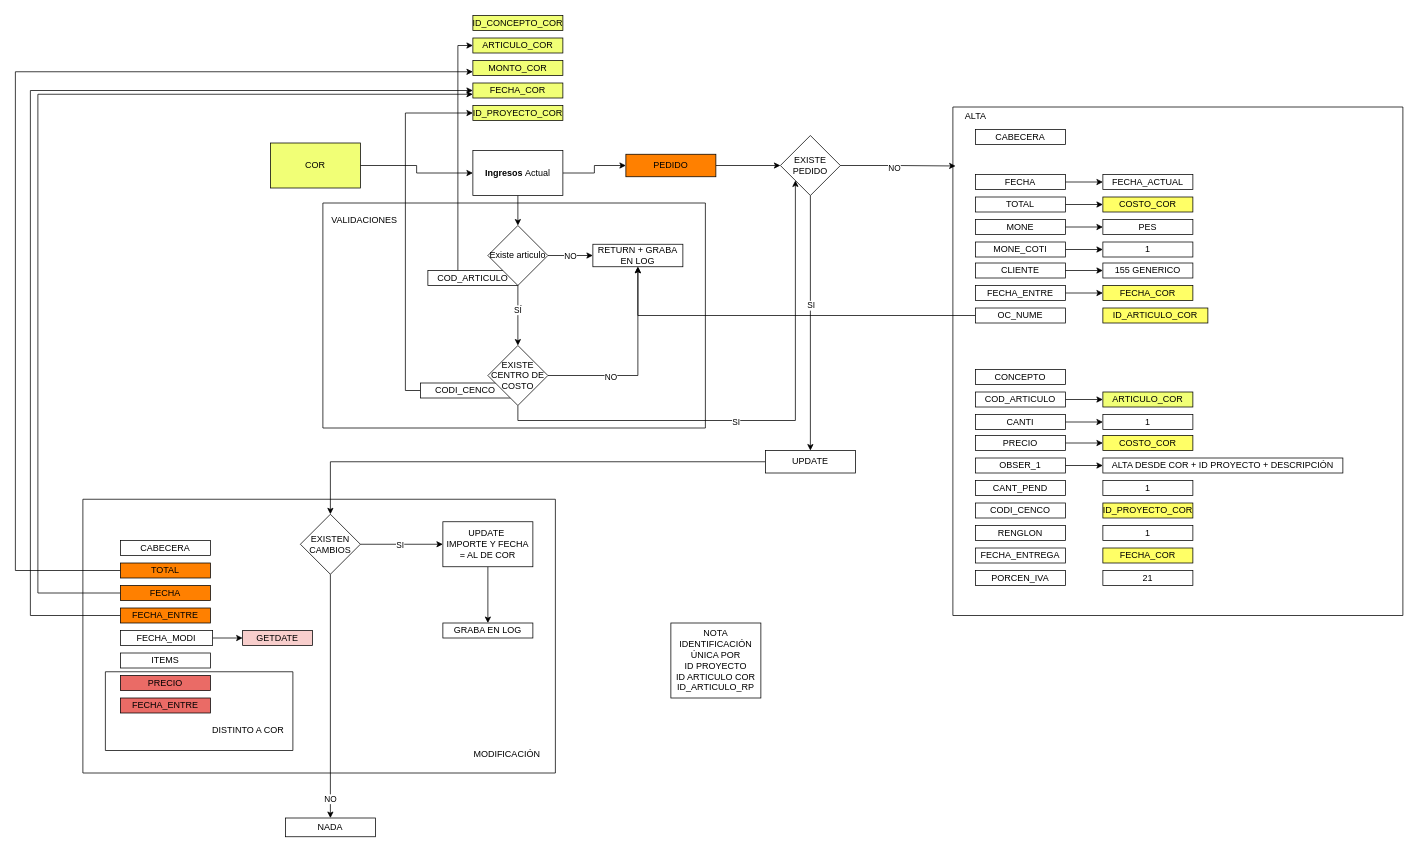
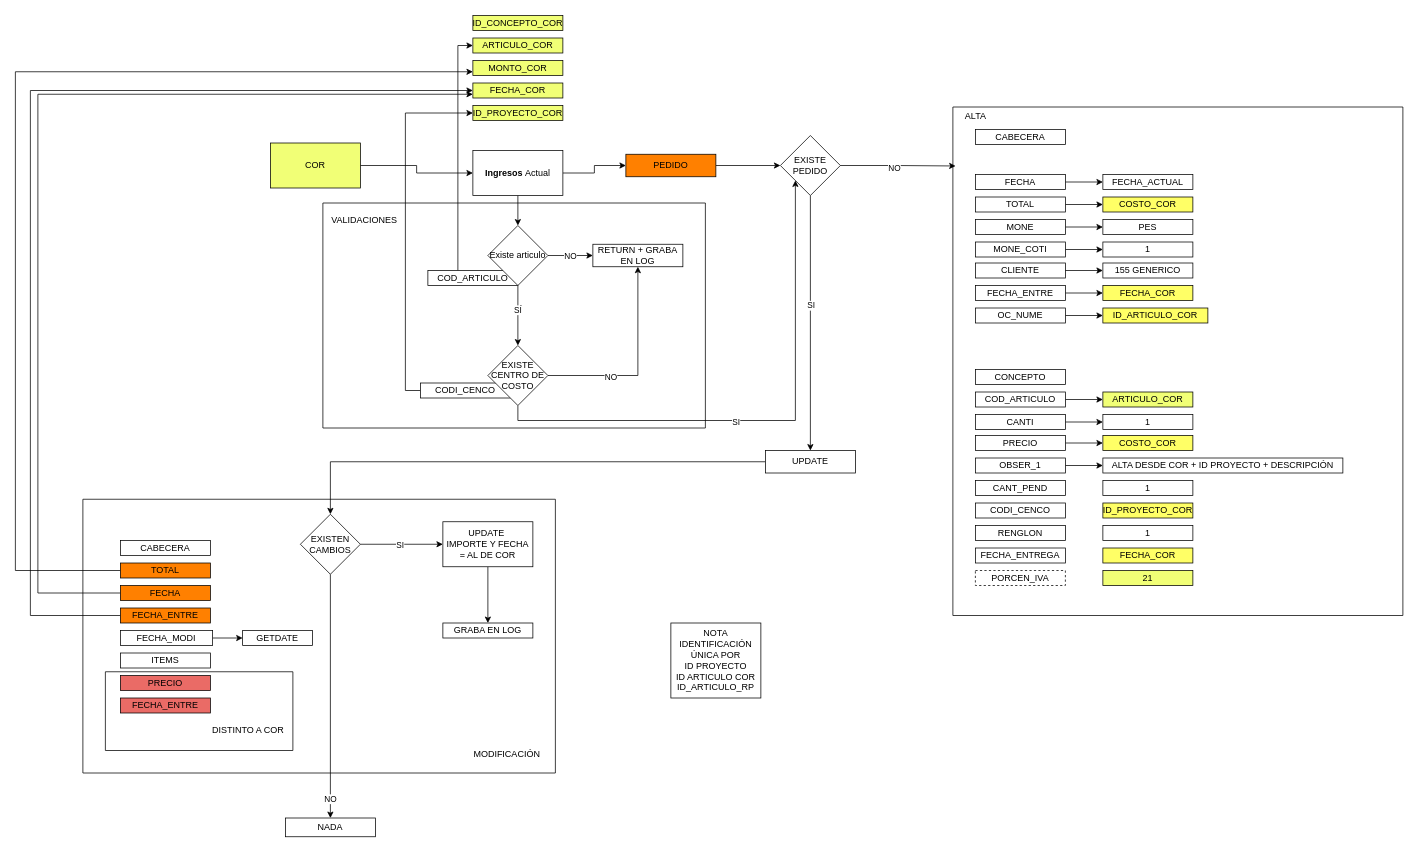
edge "OC_NUME" -> "RETURN + GRABA EN LOG": now "OC_NUME" -> "ID_ARTICULO_COR"
node "PORCEN_IVA": style solid -> dashed
node "21": fillcolor #ffffff -> #f1ff76
node "GETDATE": fillcolor #f8cecc -> #ffffff
